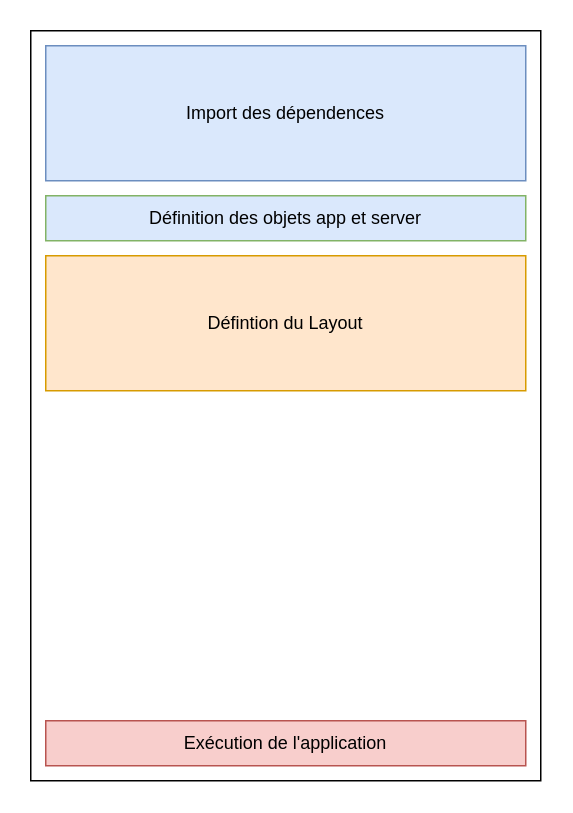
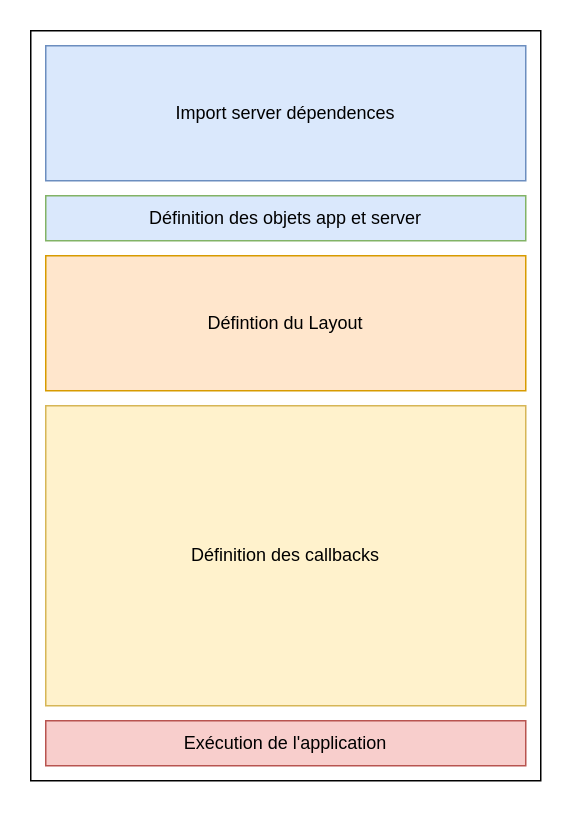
node "Import des dépendences": label "Import des dépendences" -> "Import server dépendences"
node "Définition des callbacks": added
